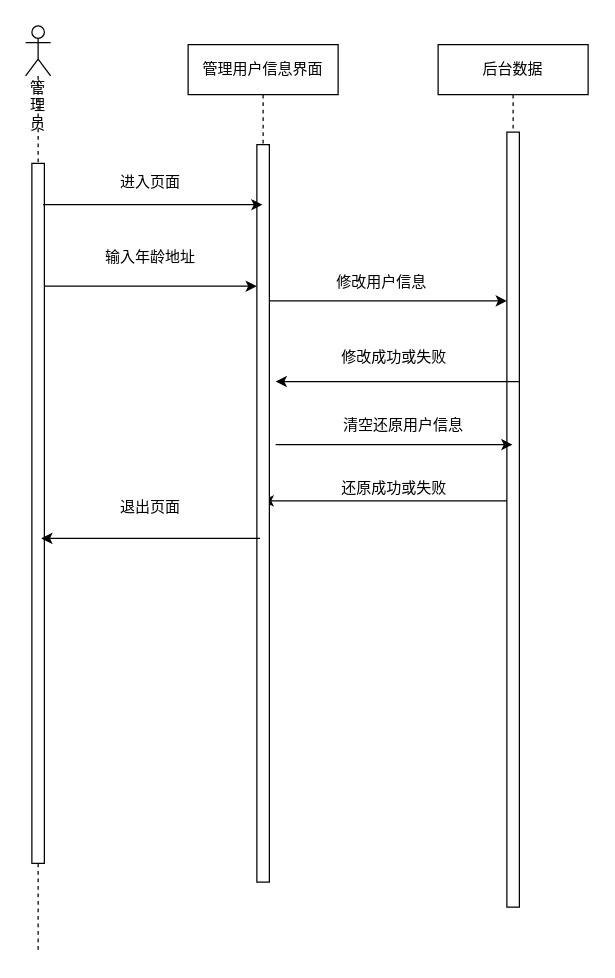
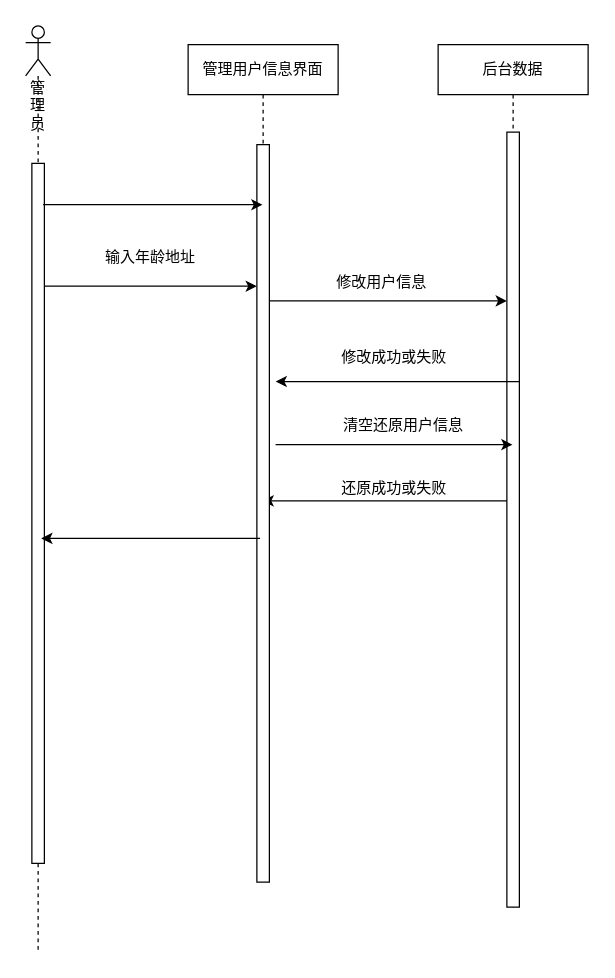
node "进入页面": removed
node "退出页面": removed
